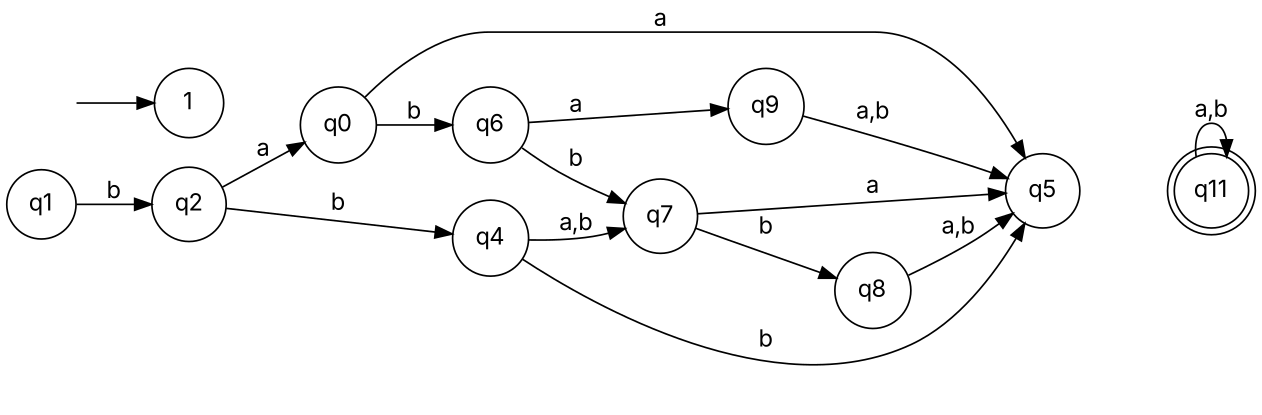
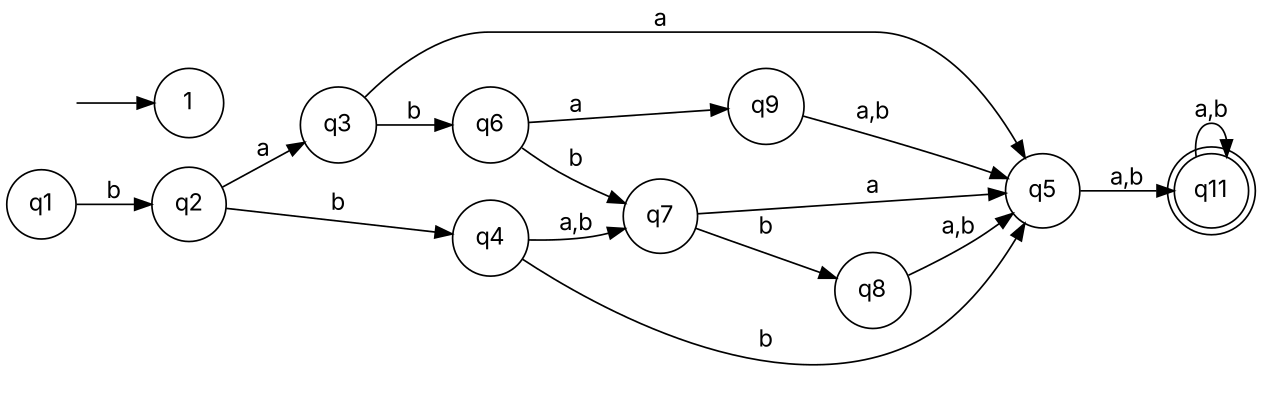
node "q0": label "q0" -> "q3"
edge "q5" -> "q11": added, label "a,b"
